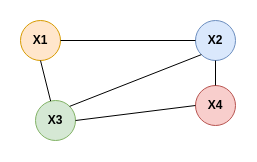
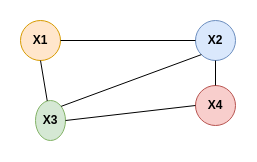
node "X3": size 40x40 -> 30x40
